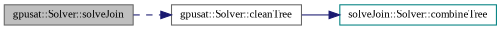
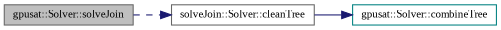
node "gpusat::Solver::cleanTree": label "gpusat::Solver::cleanTree" -> "solveJoin::Solver::cleanTree"
node "solveJoin::Solver::combineTree": label "solveJoin::Solver::combineTree" -> "gpusat::Solver::combineTree"
